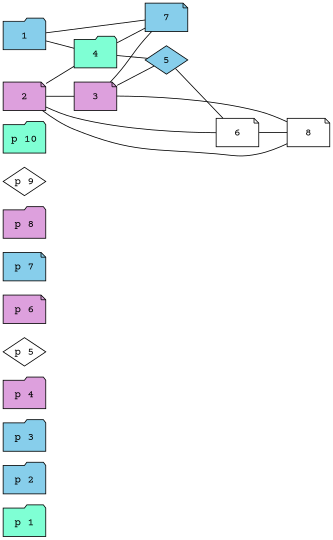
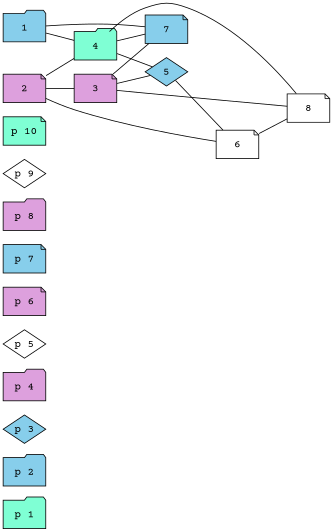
node "p 10": shape folder -> note
edge "2" -- "8": now "4" -- "8"
node "p 3": shape folder -> diamond
